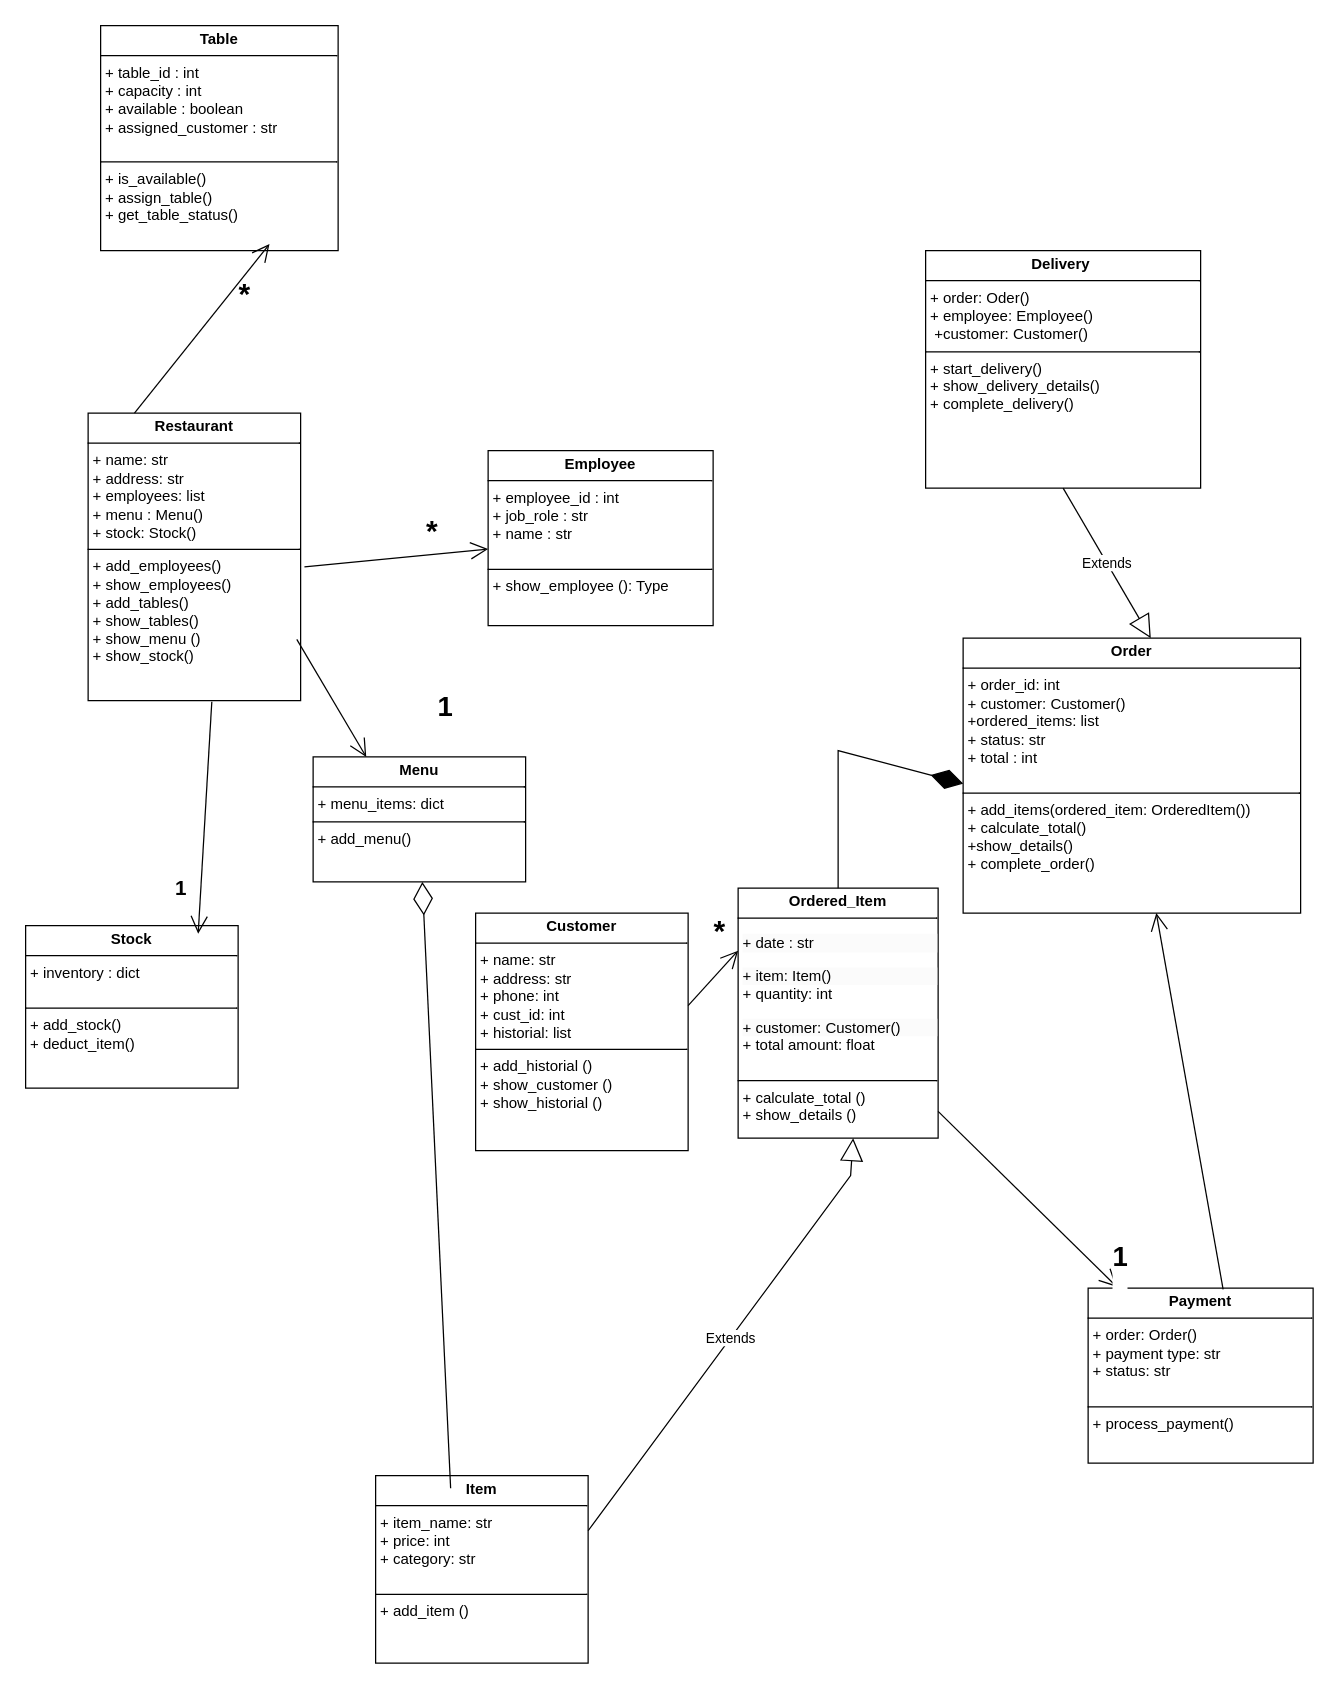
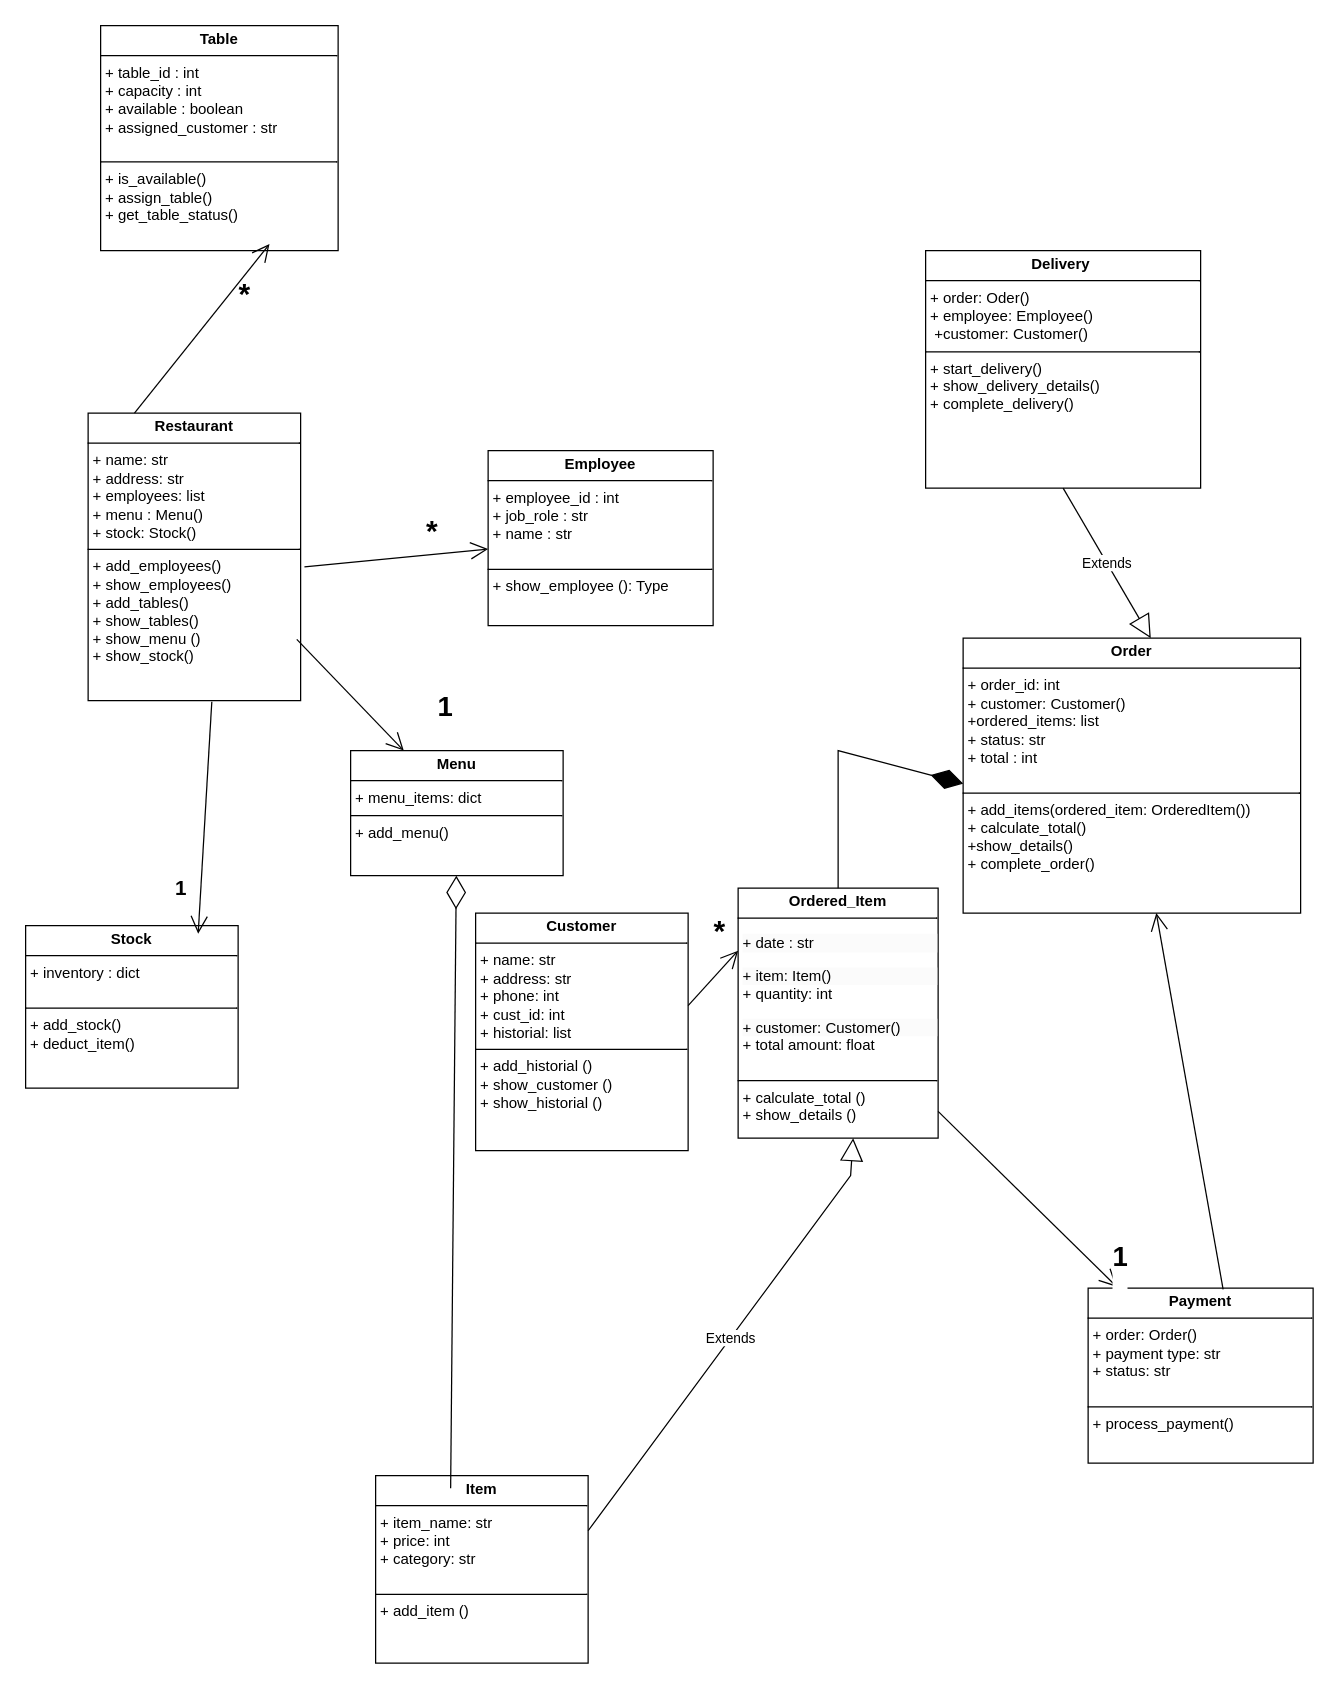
node "Menu + menu_items: dict + add_menu()": moved (419, 819) -> (457, 813)
